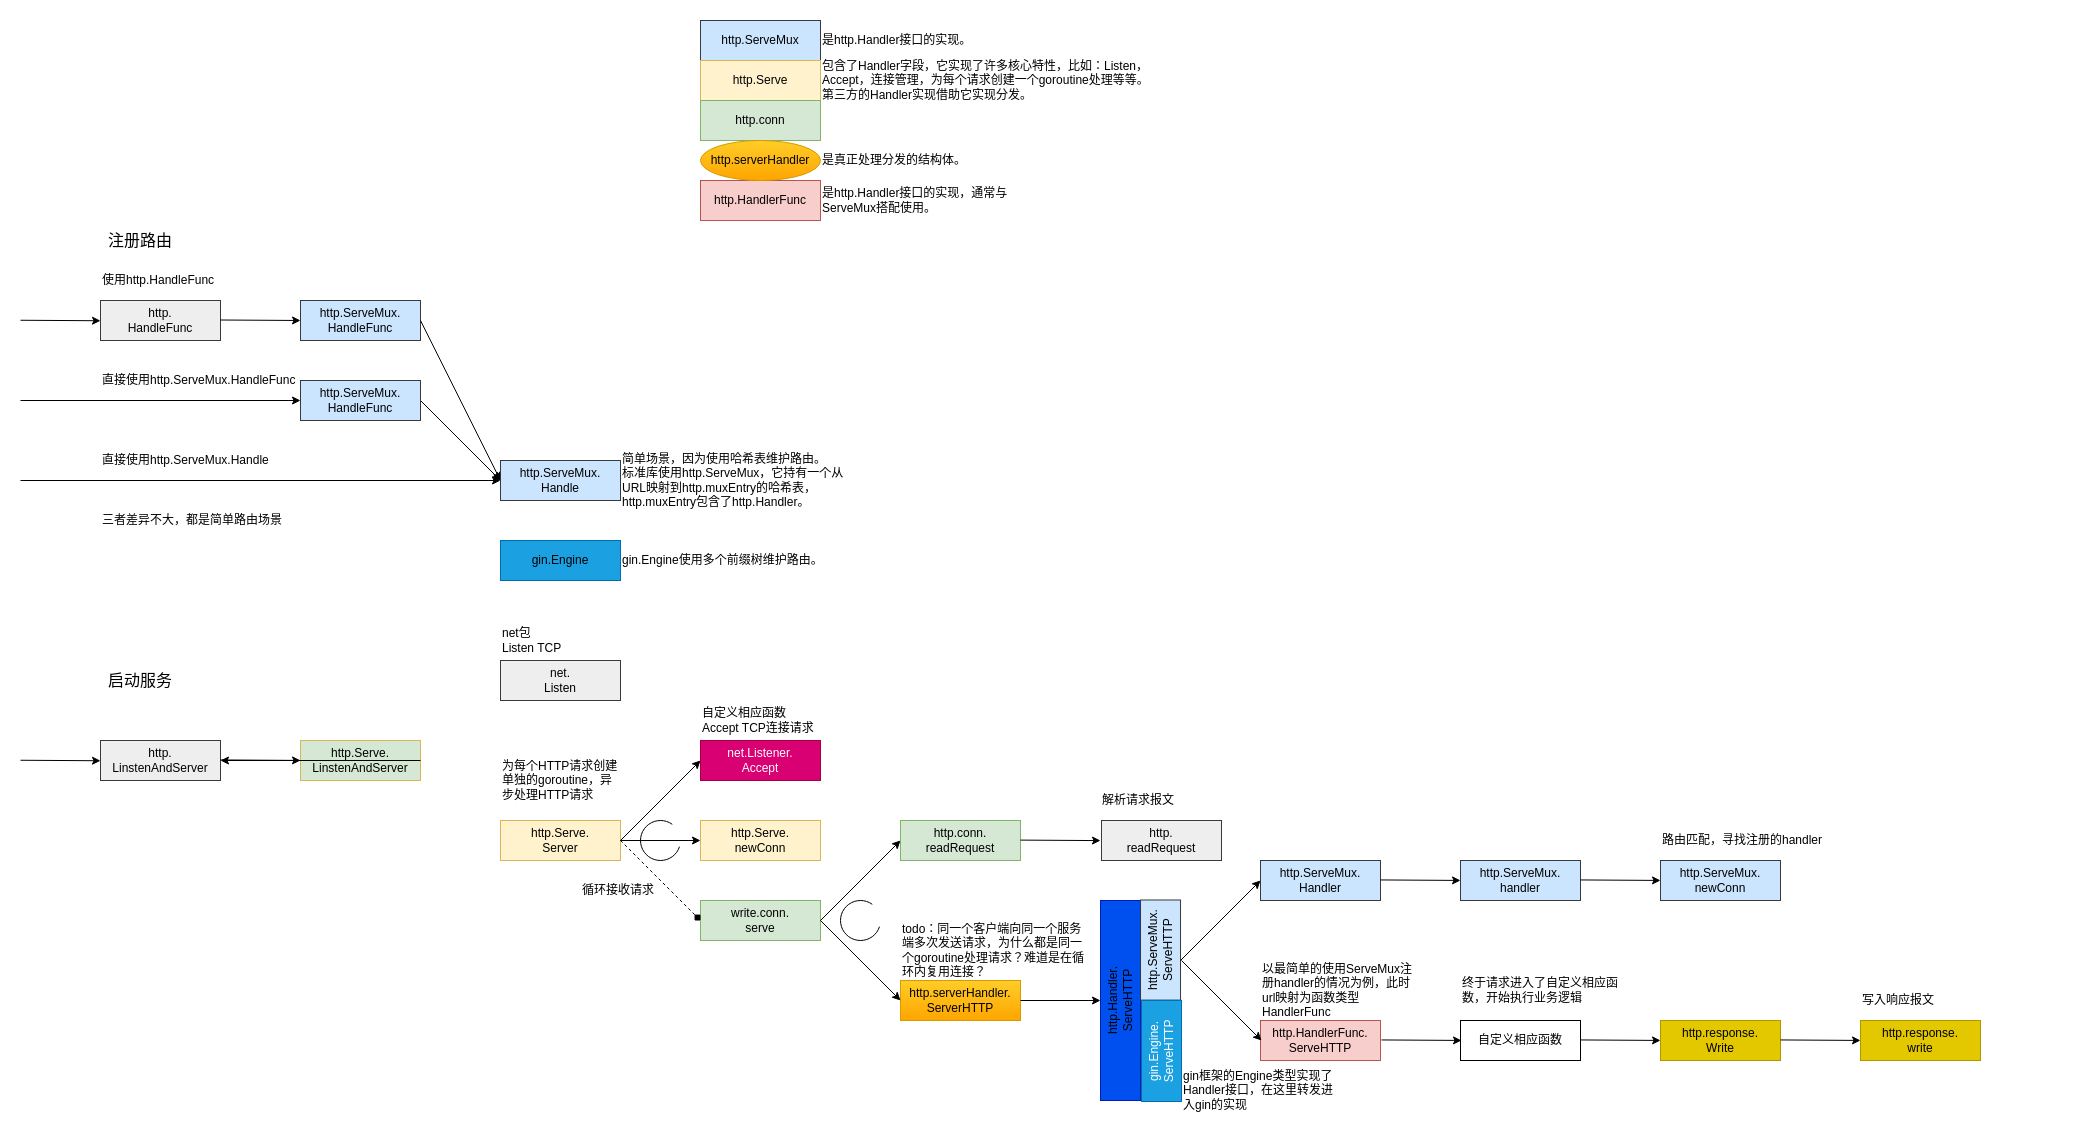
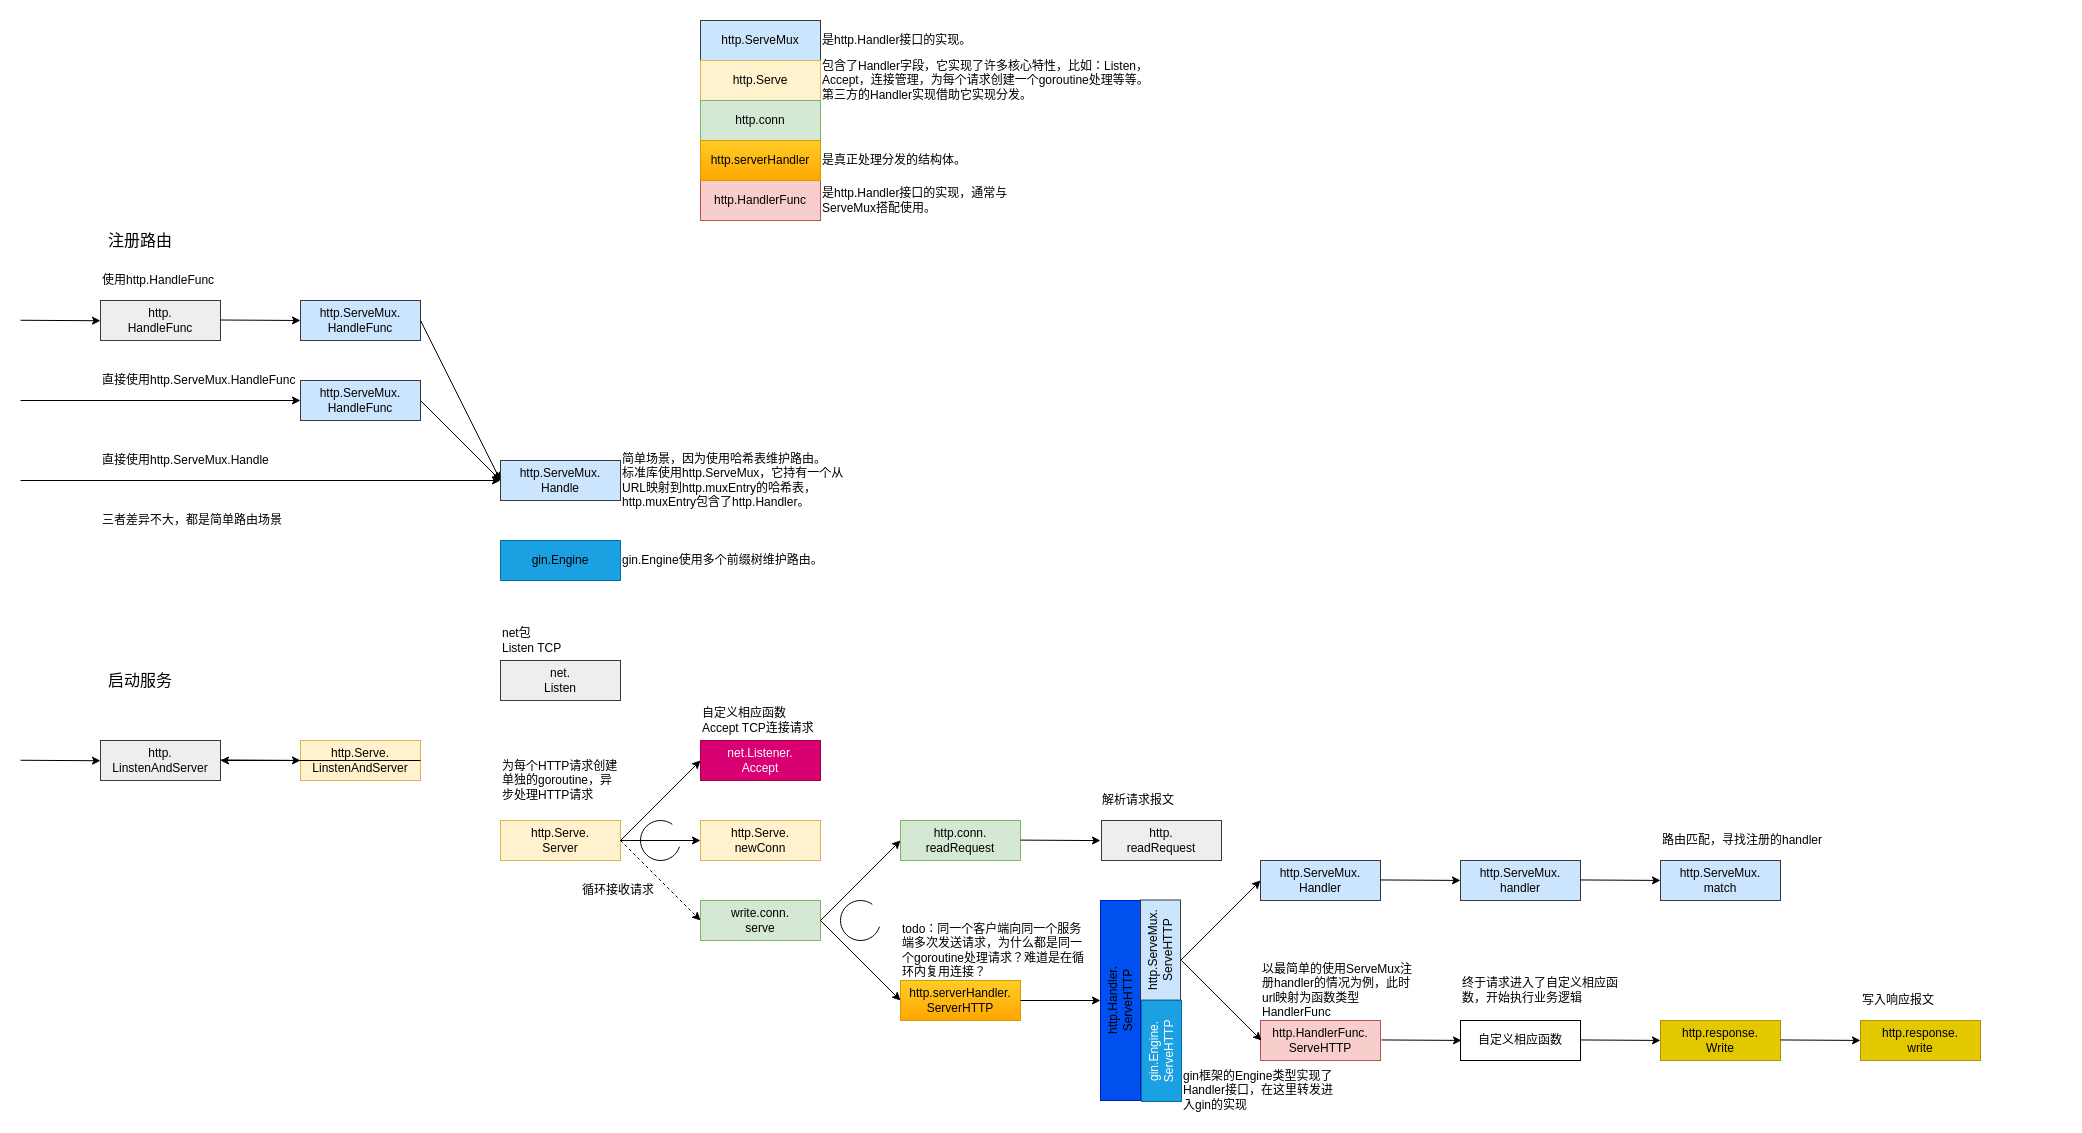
node "http.serverHandler": shape ellipse -> rectangle
node "http.Serve. LinstenAndServer": fillcolor #d5e8d4 -> #fff2cc
node "http.ServeMux. newConn": label "http.ServeMux. newConn" -> "http.ServeMux. match"
edge "http.Serve. Server" -> "write.conn. serve": arrowhead diamond -> classic
